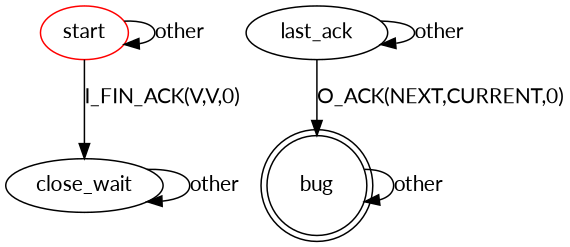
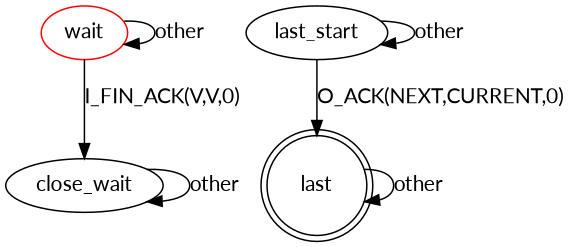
node "start": label "start" -> "wait"
node "last_ack": label "last_ack" -> "last_start"
node "bug": label "bug" -> "last"
